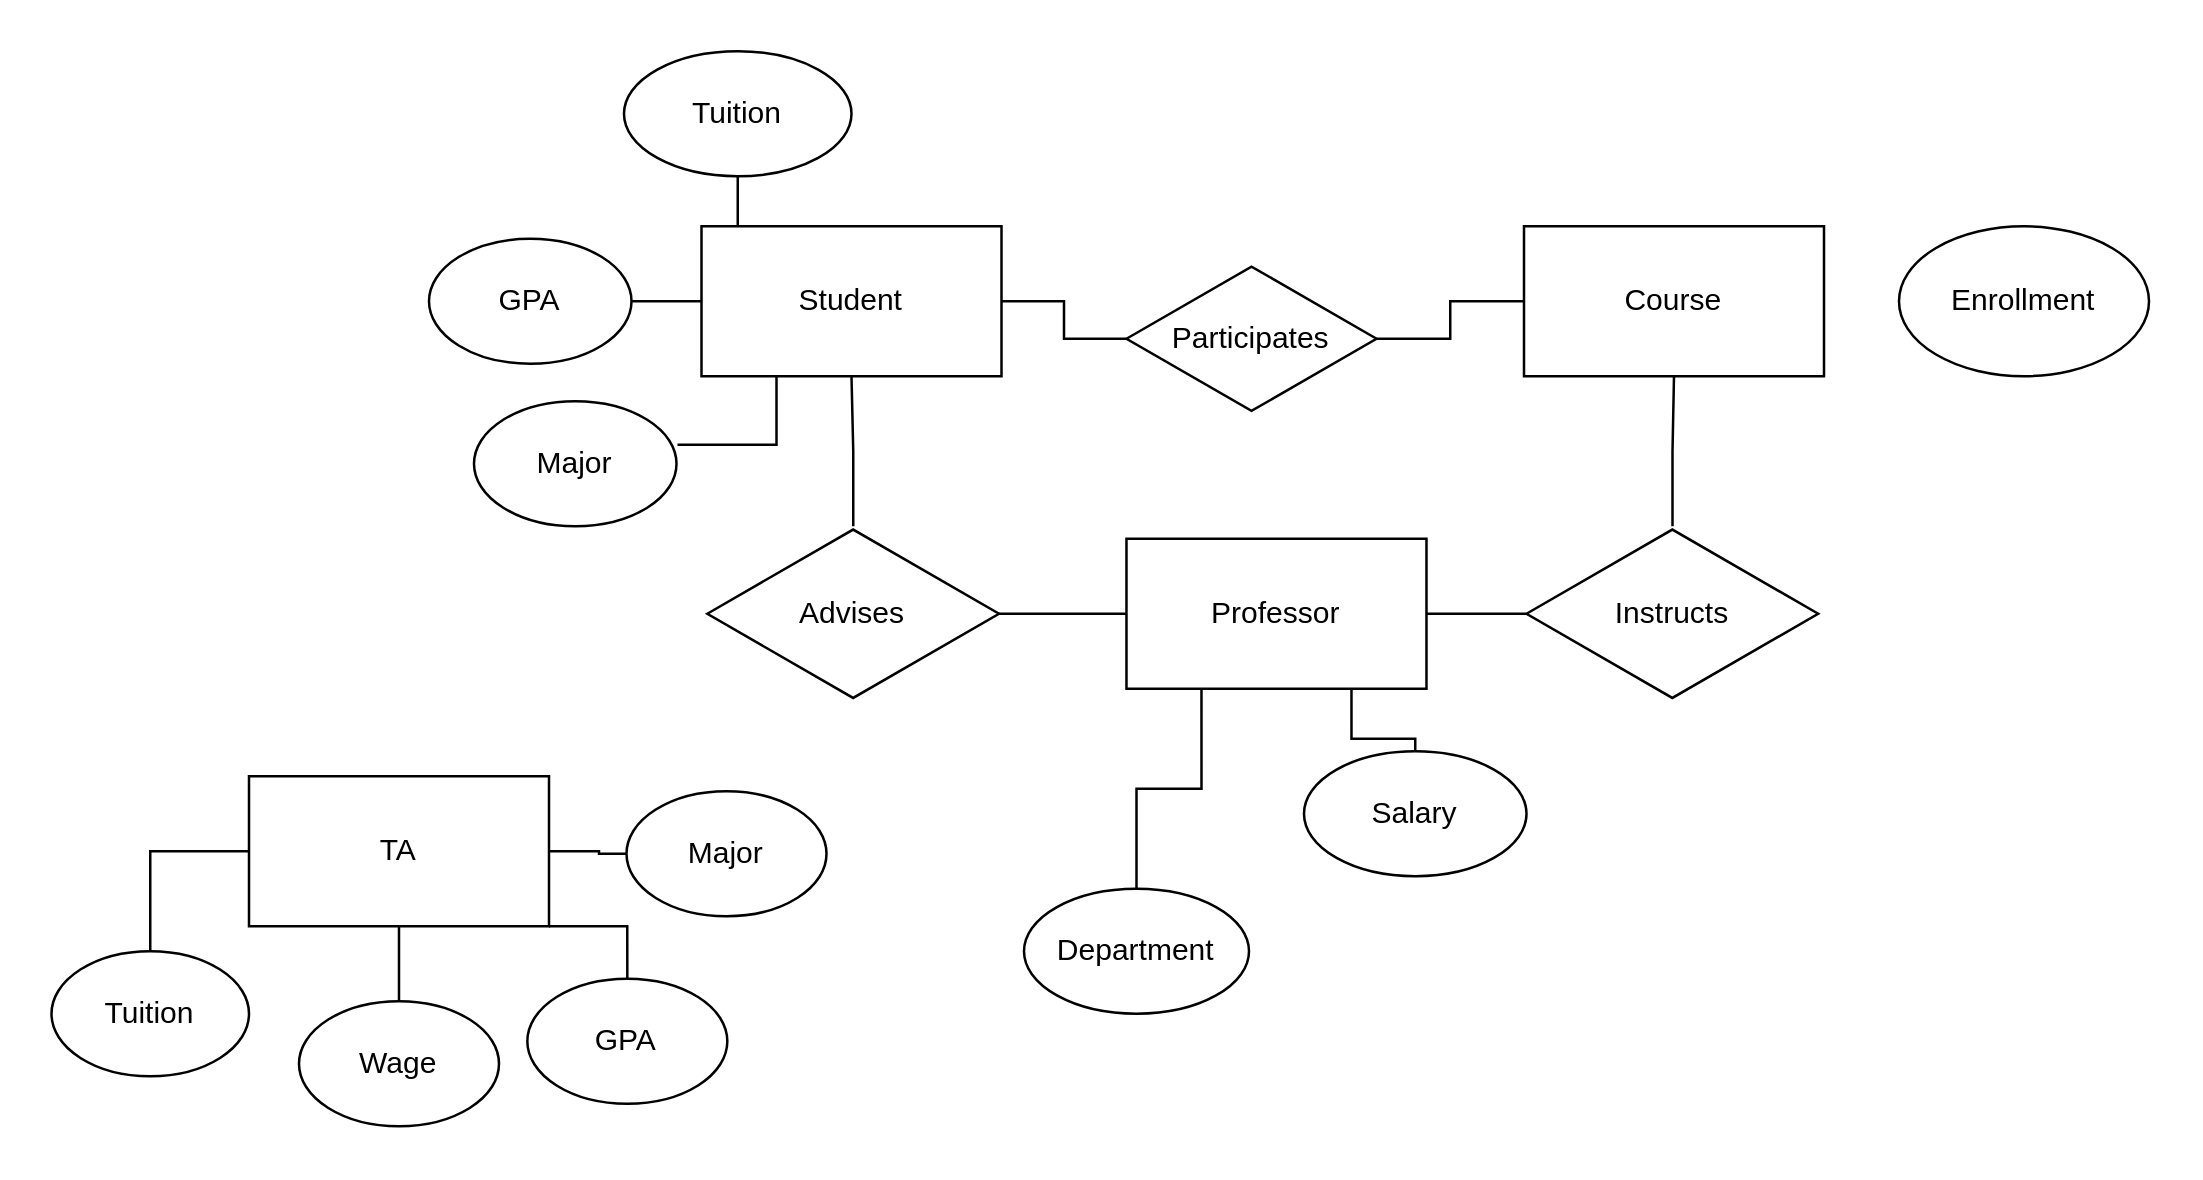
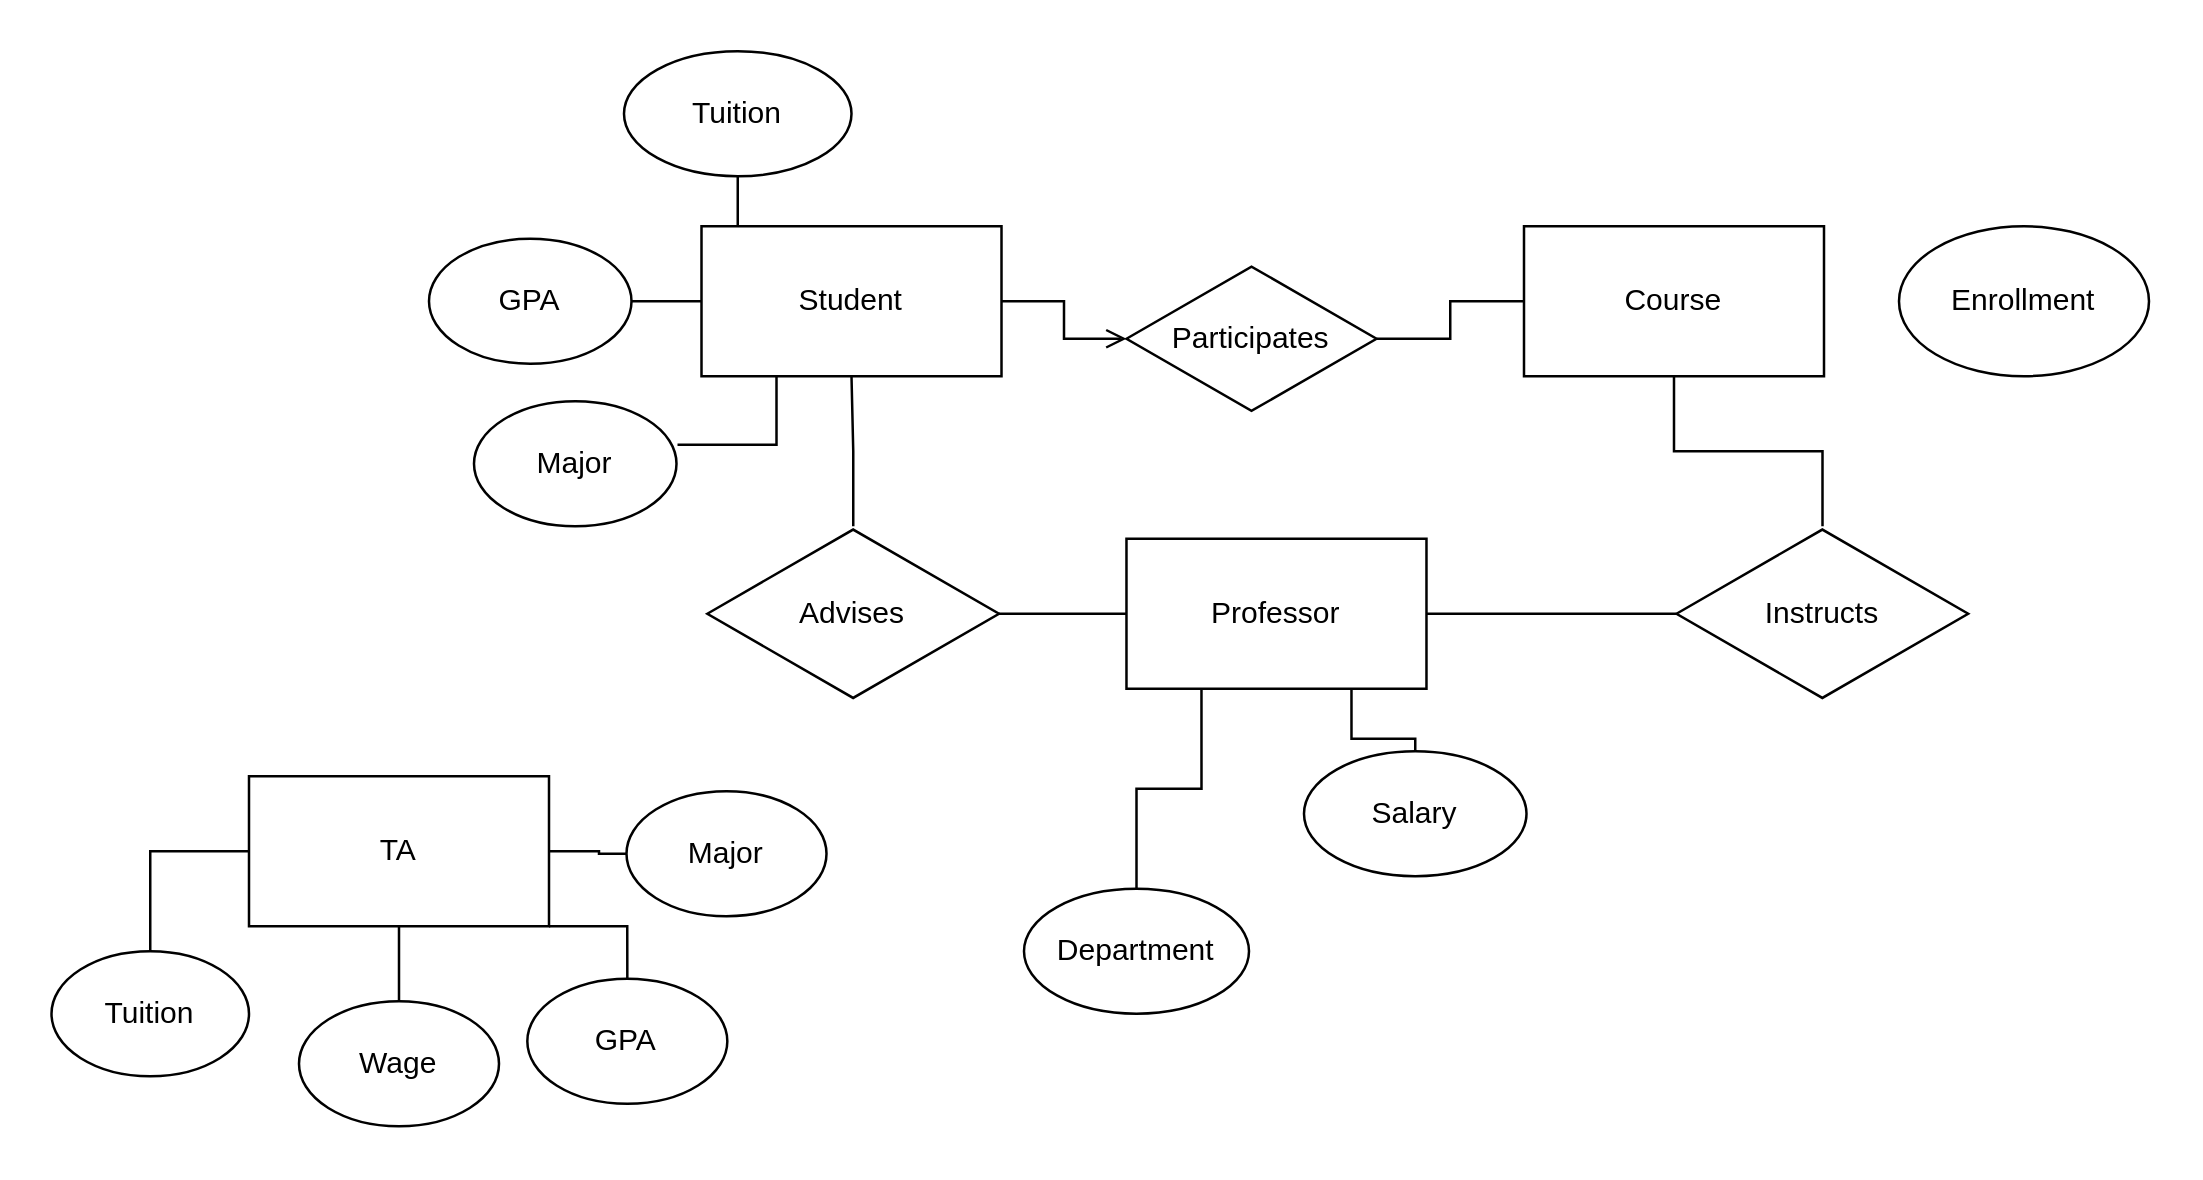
edge "Student" -- "Participates": arrowhead none -> open
node "Instructs": moved (1672, 614) -> (1822, 614)
